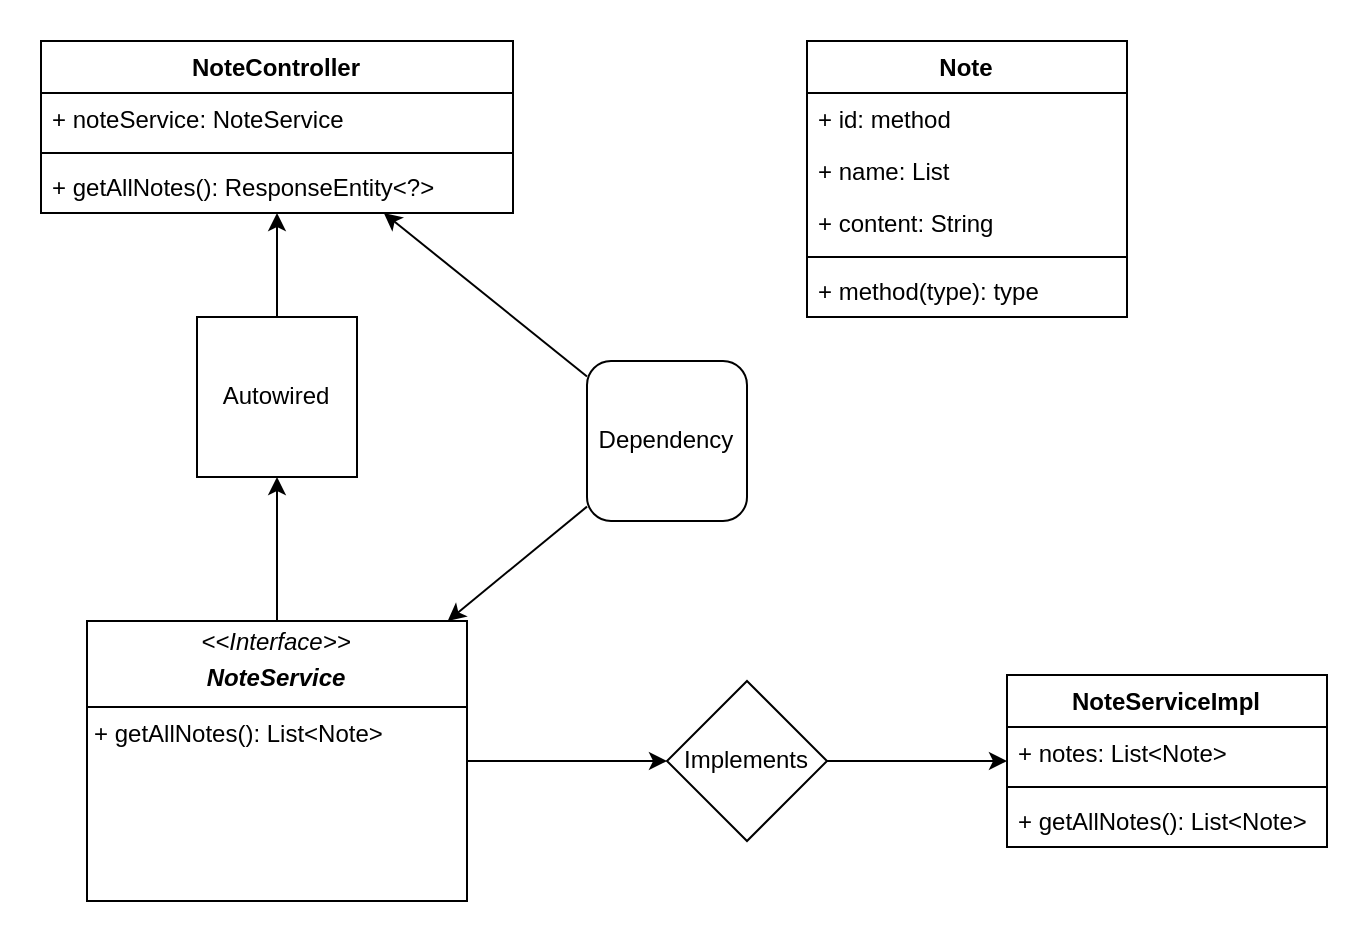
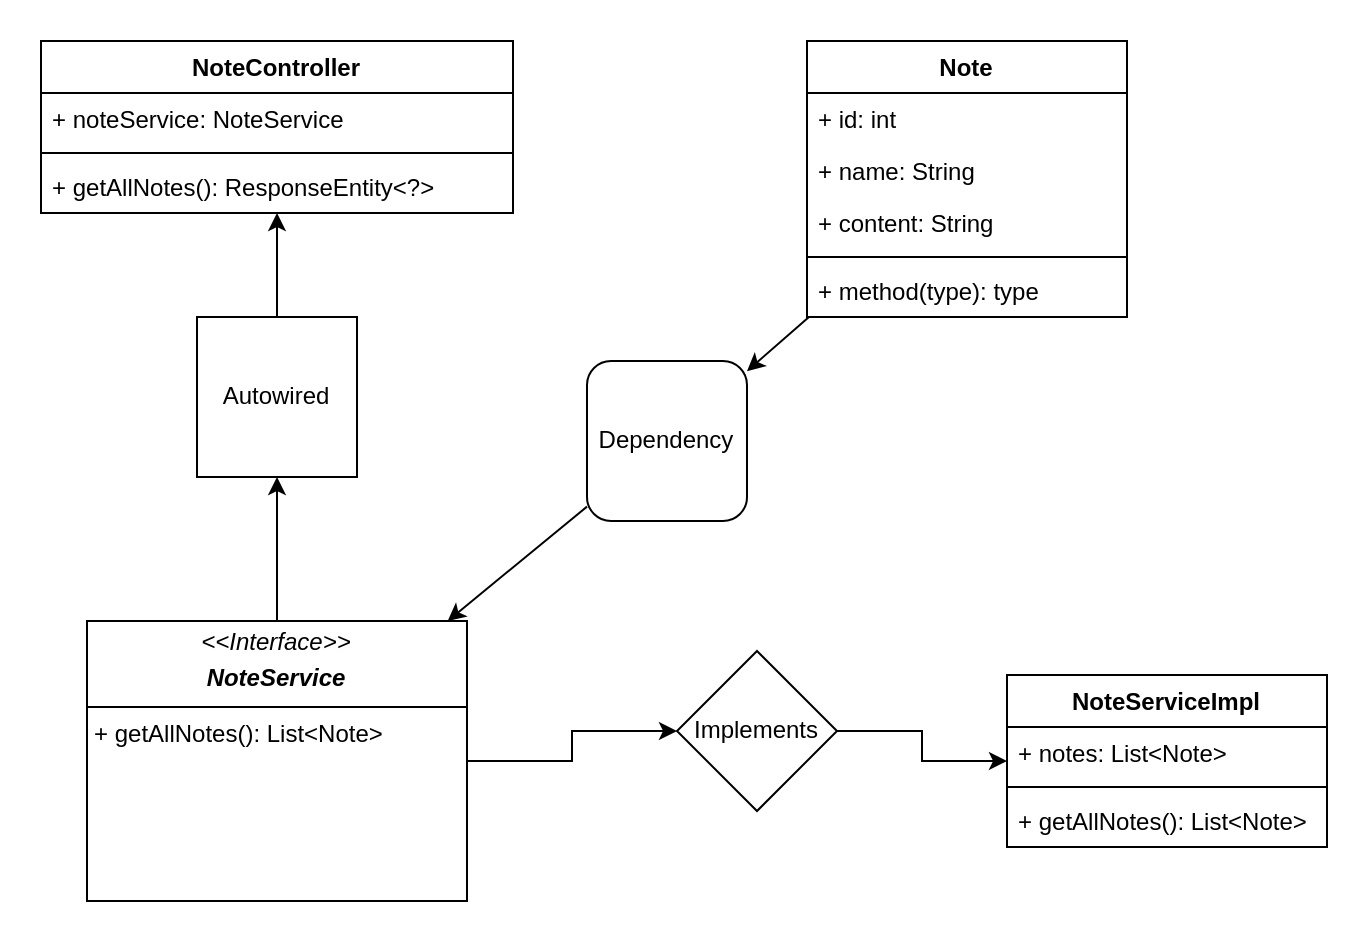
node "+ id: method": label "+ id: method" -> "+ id: int"
node "+ name: List": label "+ name: List" -> "+ name: String"
edge "Dependency" -> "NoteController": removed
edge "Note" -> "Dependency": added
node "Implements": moved (747, 761) -> (757, 731)
